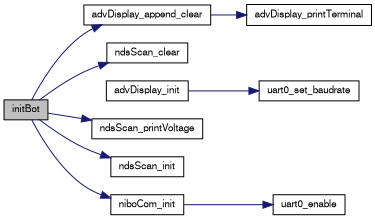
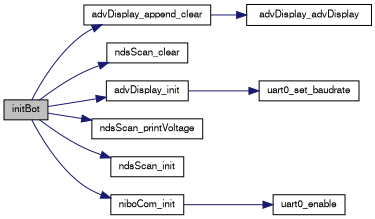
node "advDisplay_printTerminal": label "advDisplay_printTerminal" -> "advDisplay_advDisplay"
edge "initBot" -> "advDisplay_init": added
